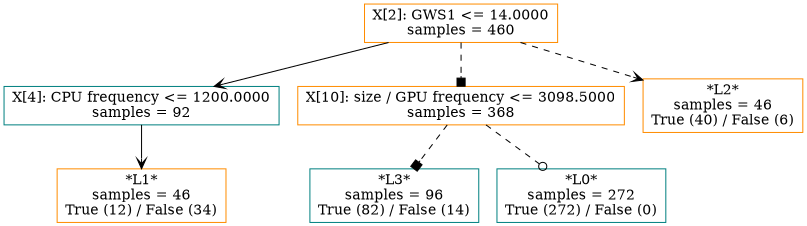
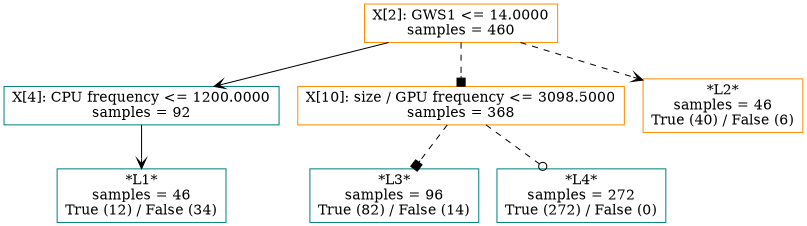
node "*L1* samples = 46 True (12) / False (34)": color darkorange -> teal
node "*L0* samples = 272 True (272) / False (0)": label "*L0* samples = 272 True (272) / False (0)" -> "*L4* samples = 272 True (272) / False (0)"
